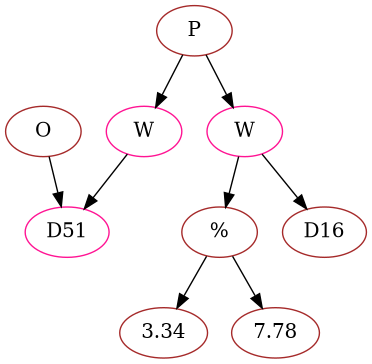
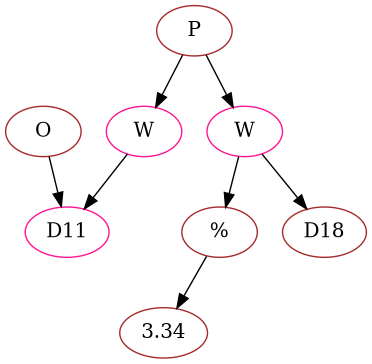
node "D51": label "D51" -> "D11"
node "D16": label "D16" -> "D18"
node "7.78": removed
